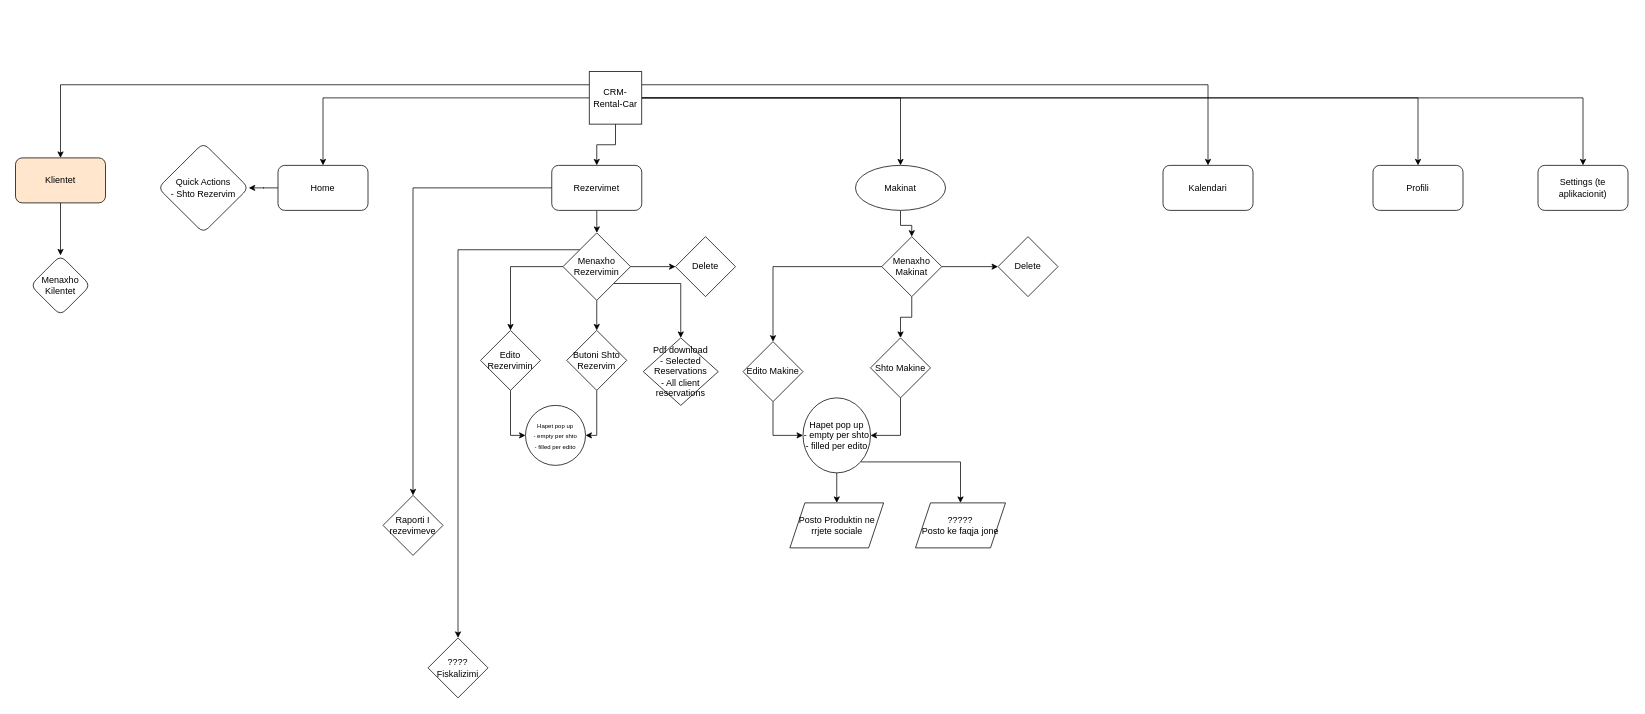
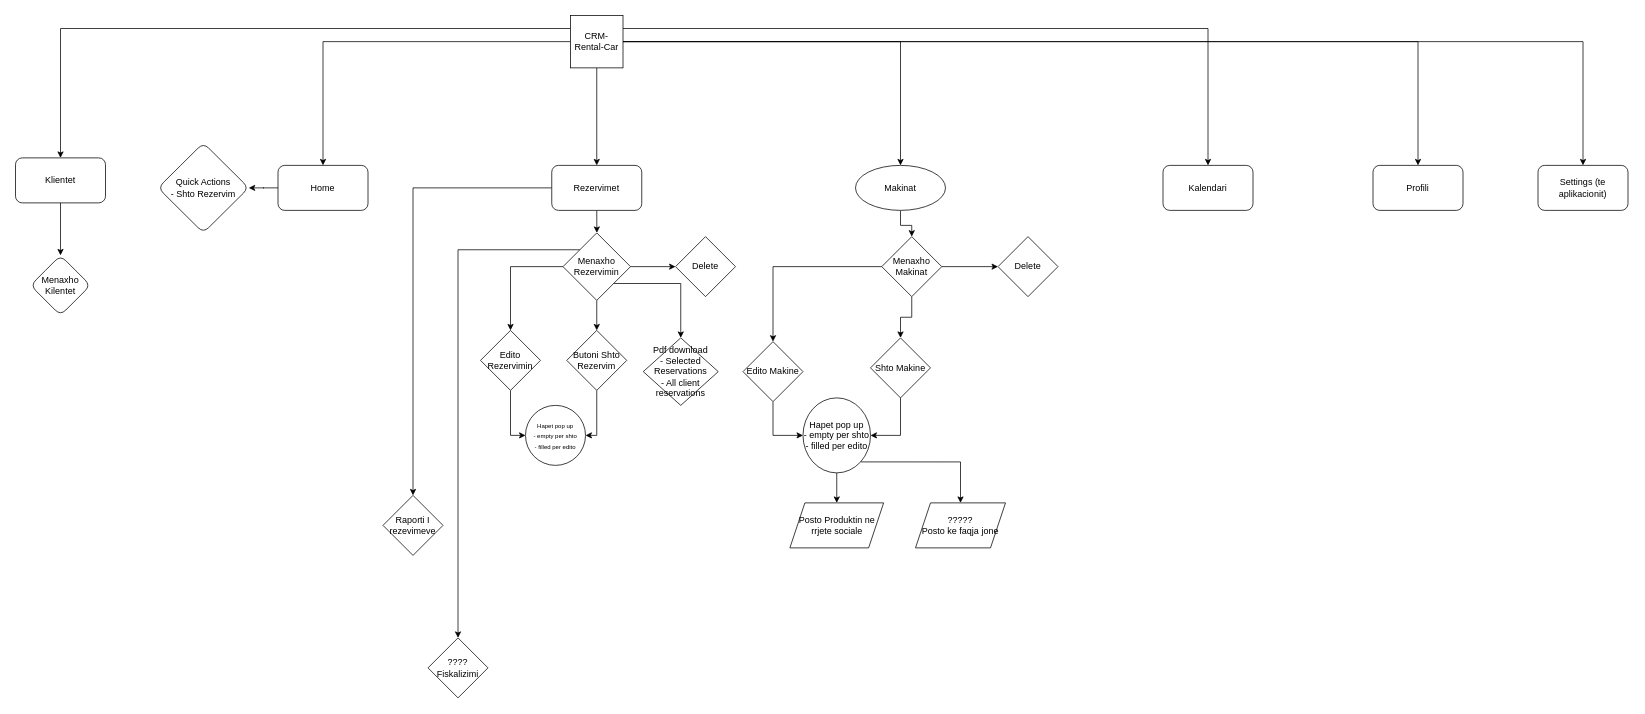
node "CRM-Rental-Car": moved (615, 98) -> (597, 42)
node "Klientet": fillcolor #ffe6cc -> #ffffff
